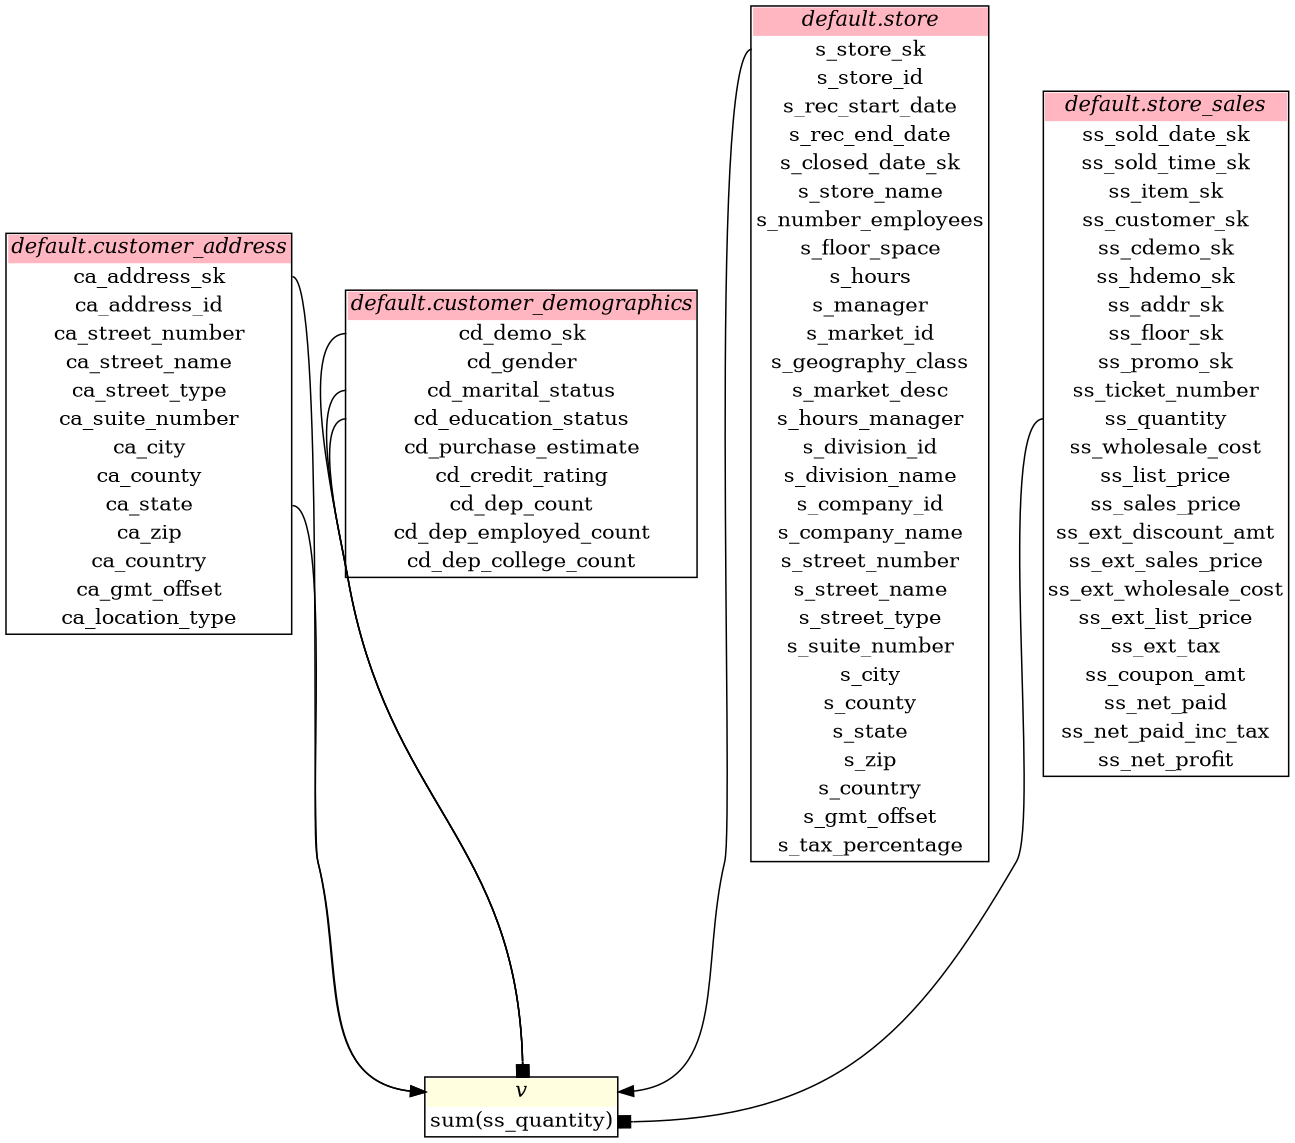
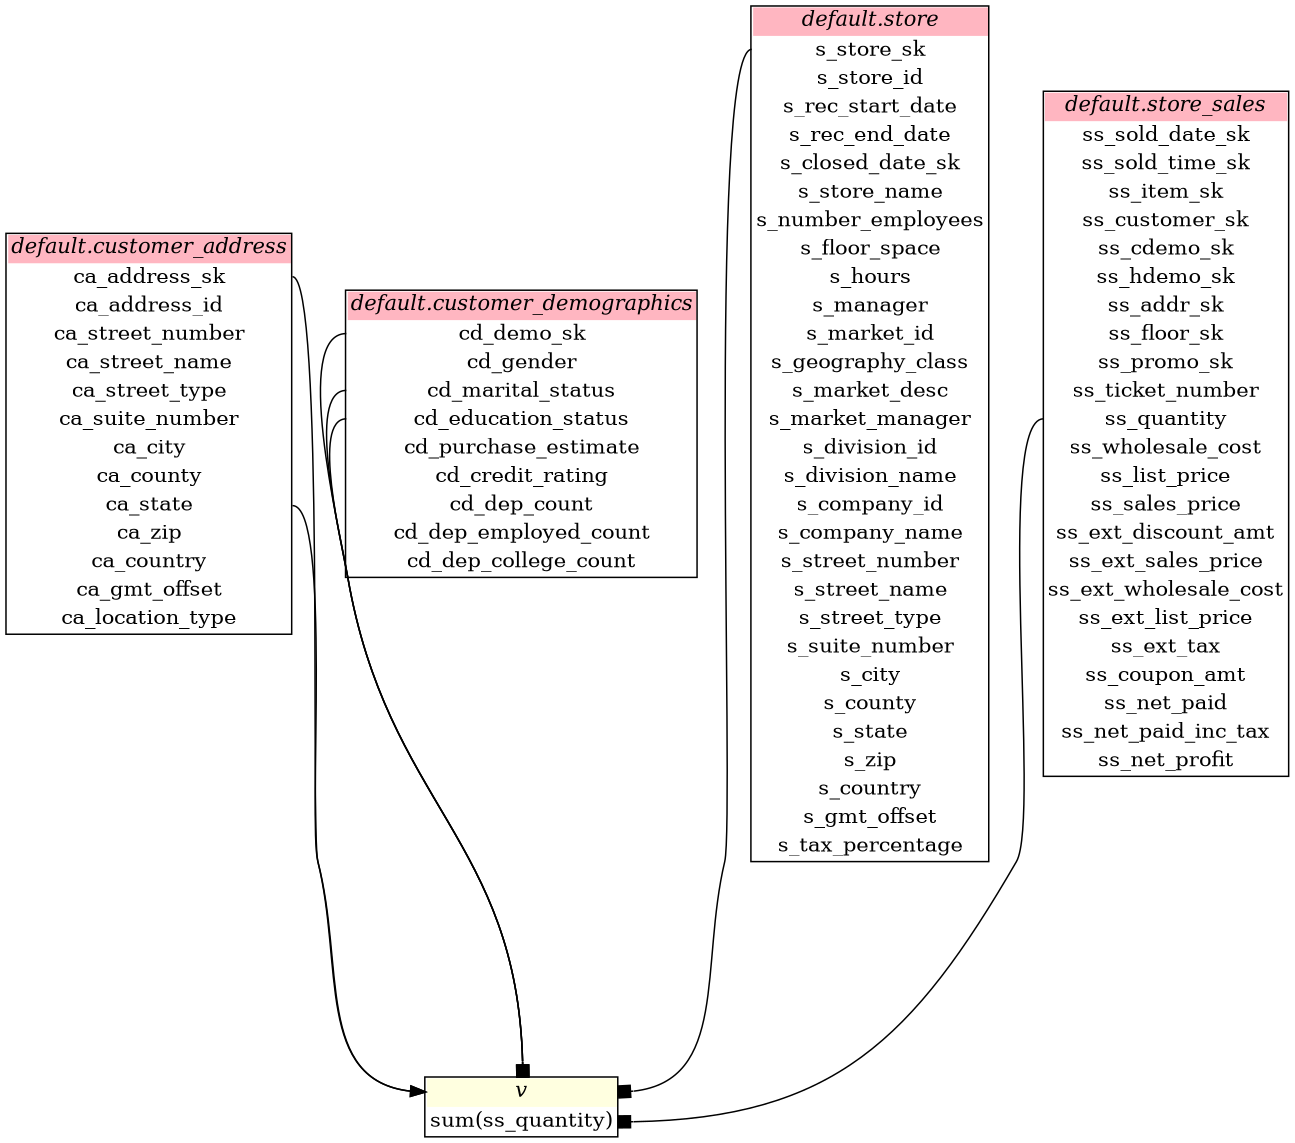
node "default.store": text "s_hours_manager" -> "s_market_manager"
edge "default.store" -> "v": arrowhead normal -> box
